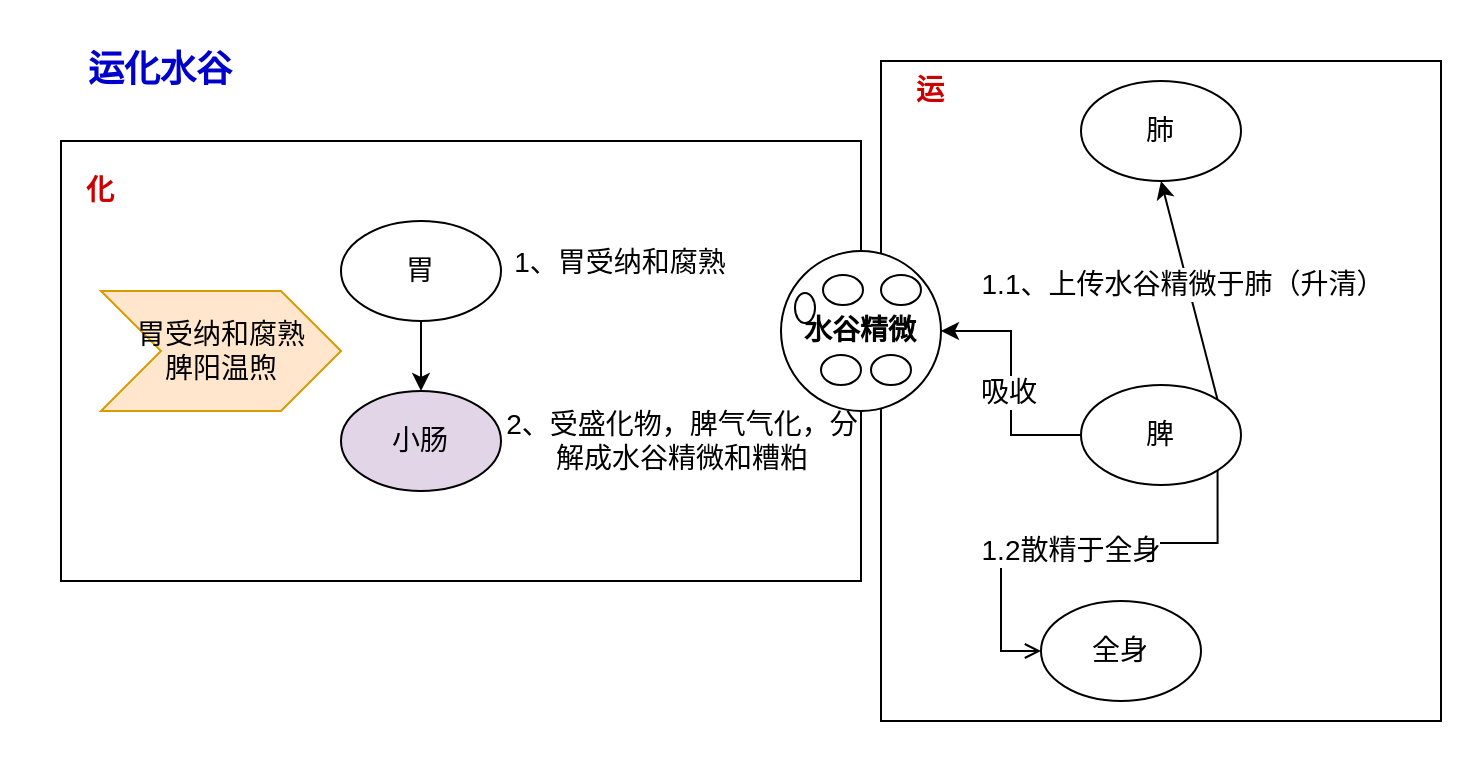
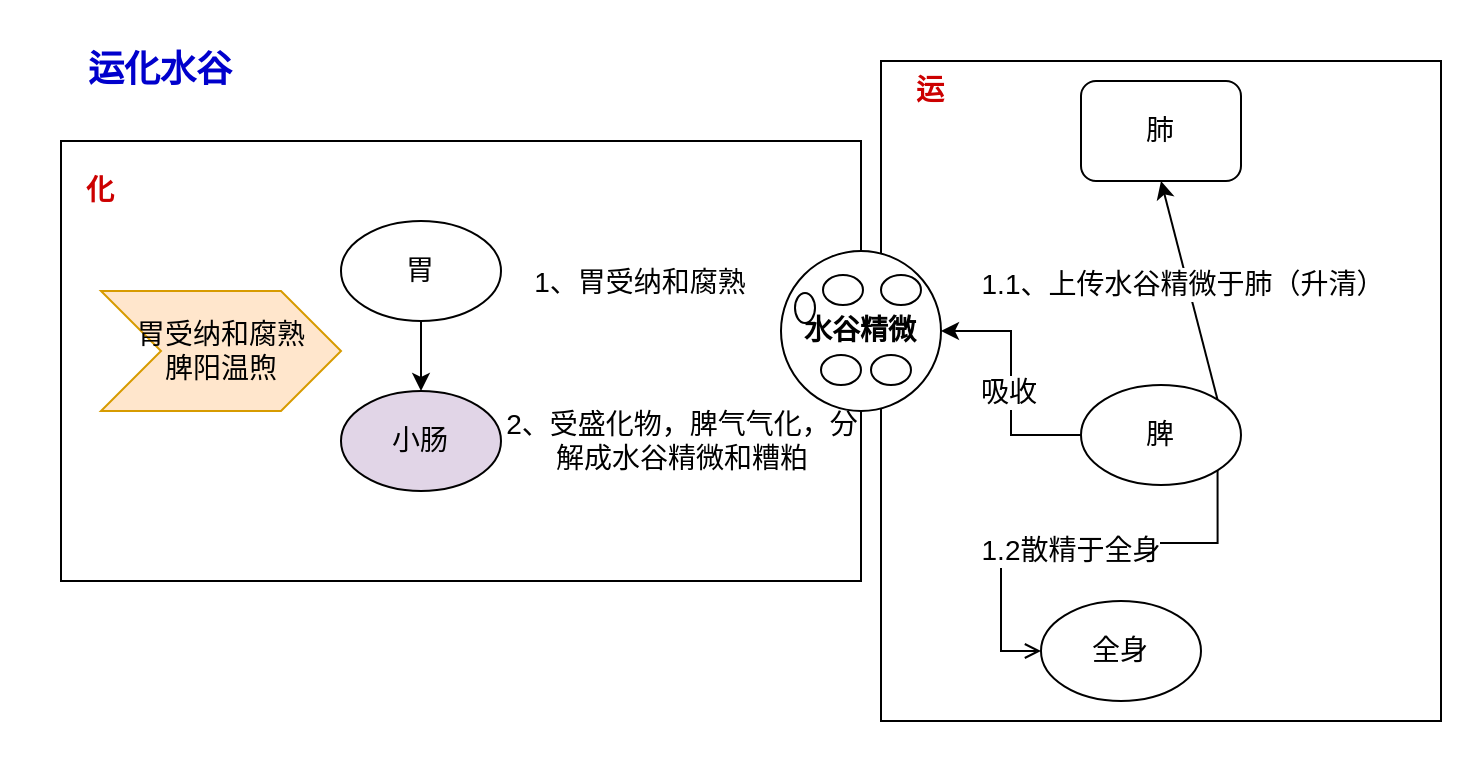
node "肺": shape ellipse -> rounded rectangle
node "1、胃受纳和腐熟": moved (621, 263) -> (641, 283)
